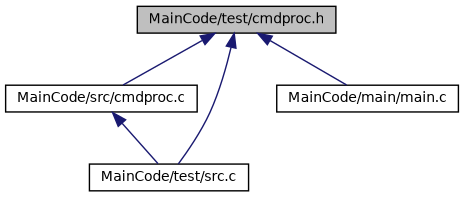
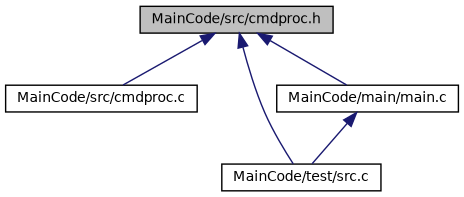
node "MainCode/test/cmdproc.h": label "MainCode/test/cmdproc.h" -> "MainCode/src/cmdproc.h"
edge "MainCode/test/src.c" -> "MainCode/src/cmdproc.c": now "MainCode/test/src.c" -> "MainCode/main/main.c"
